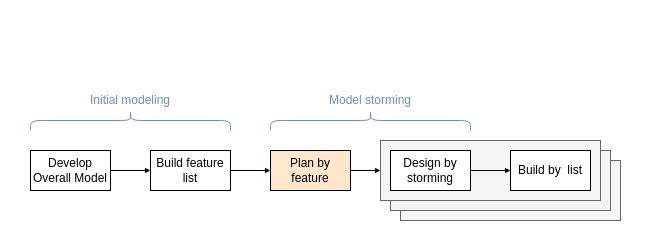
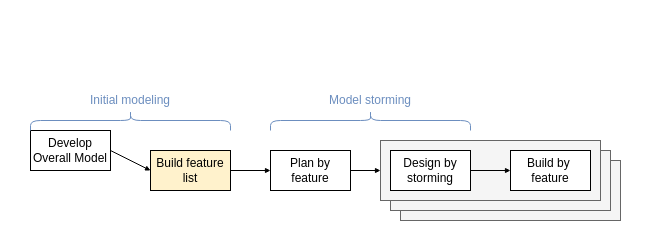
node "Develop Overall Model": moved (71, 171) -> (71, 151)
node "Build feature list": fillcolor #ffffff -> #fff2cc
node "Plan by feature": fillcolor #ffe6cc -> #ffffff
node "Build by list": label "Build by list" -> "Build by feature"
